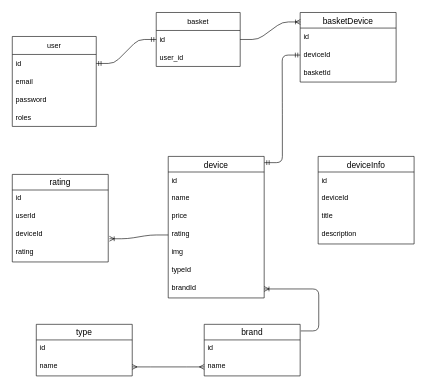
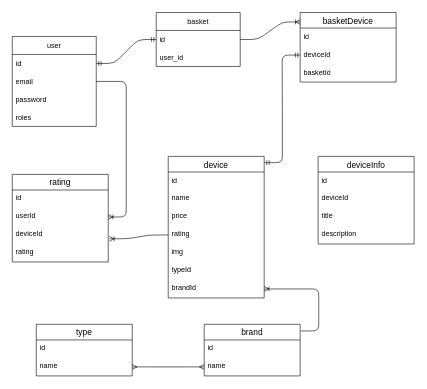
edge "email" -> "userId": added
